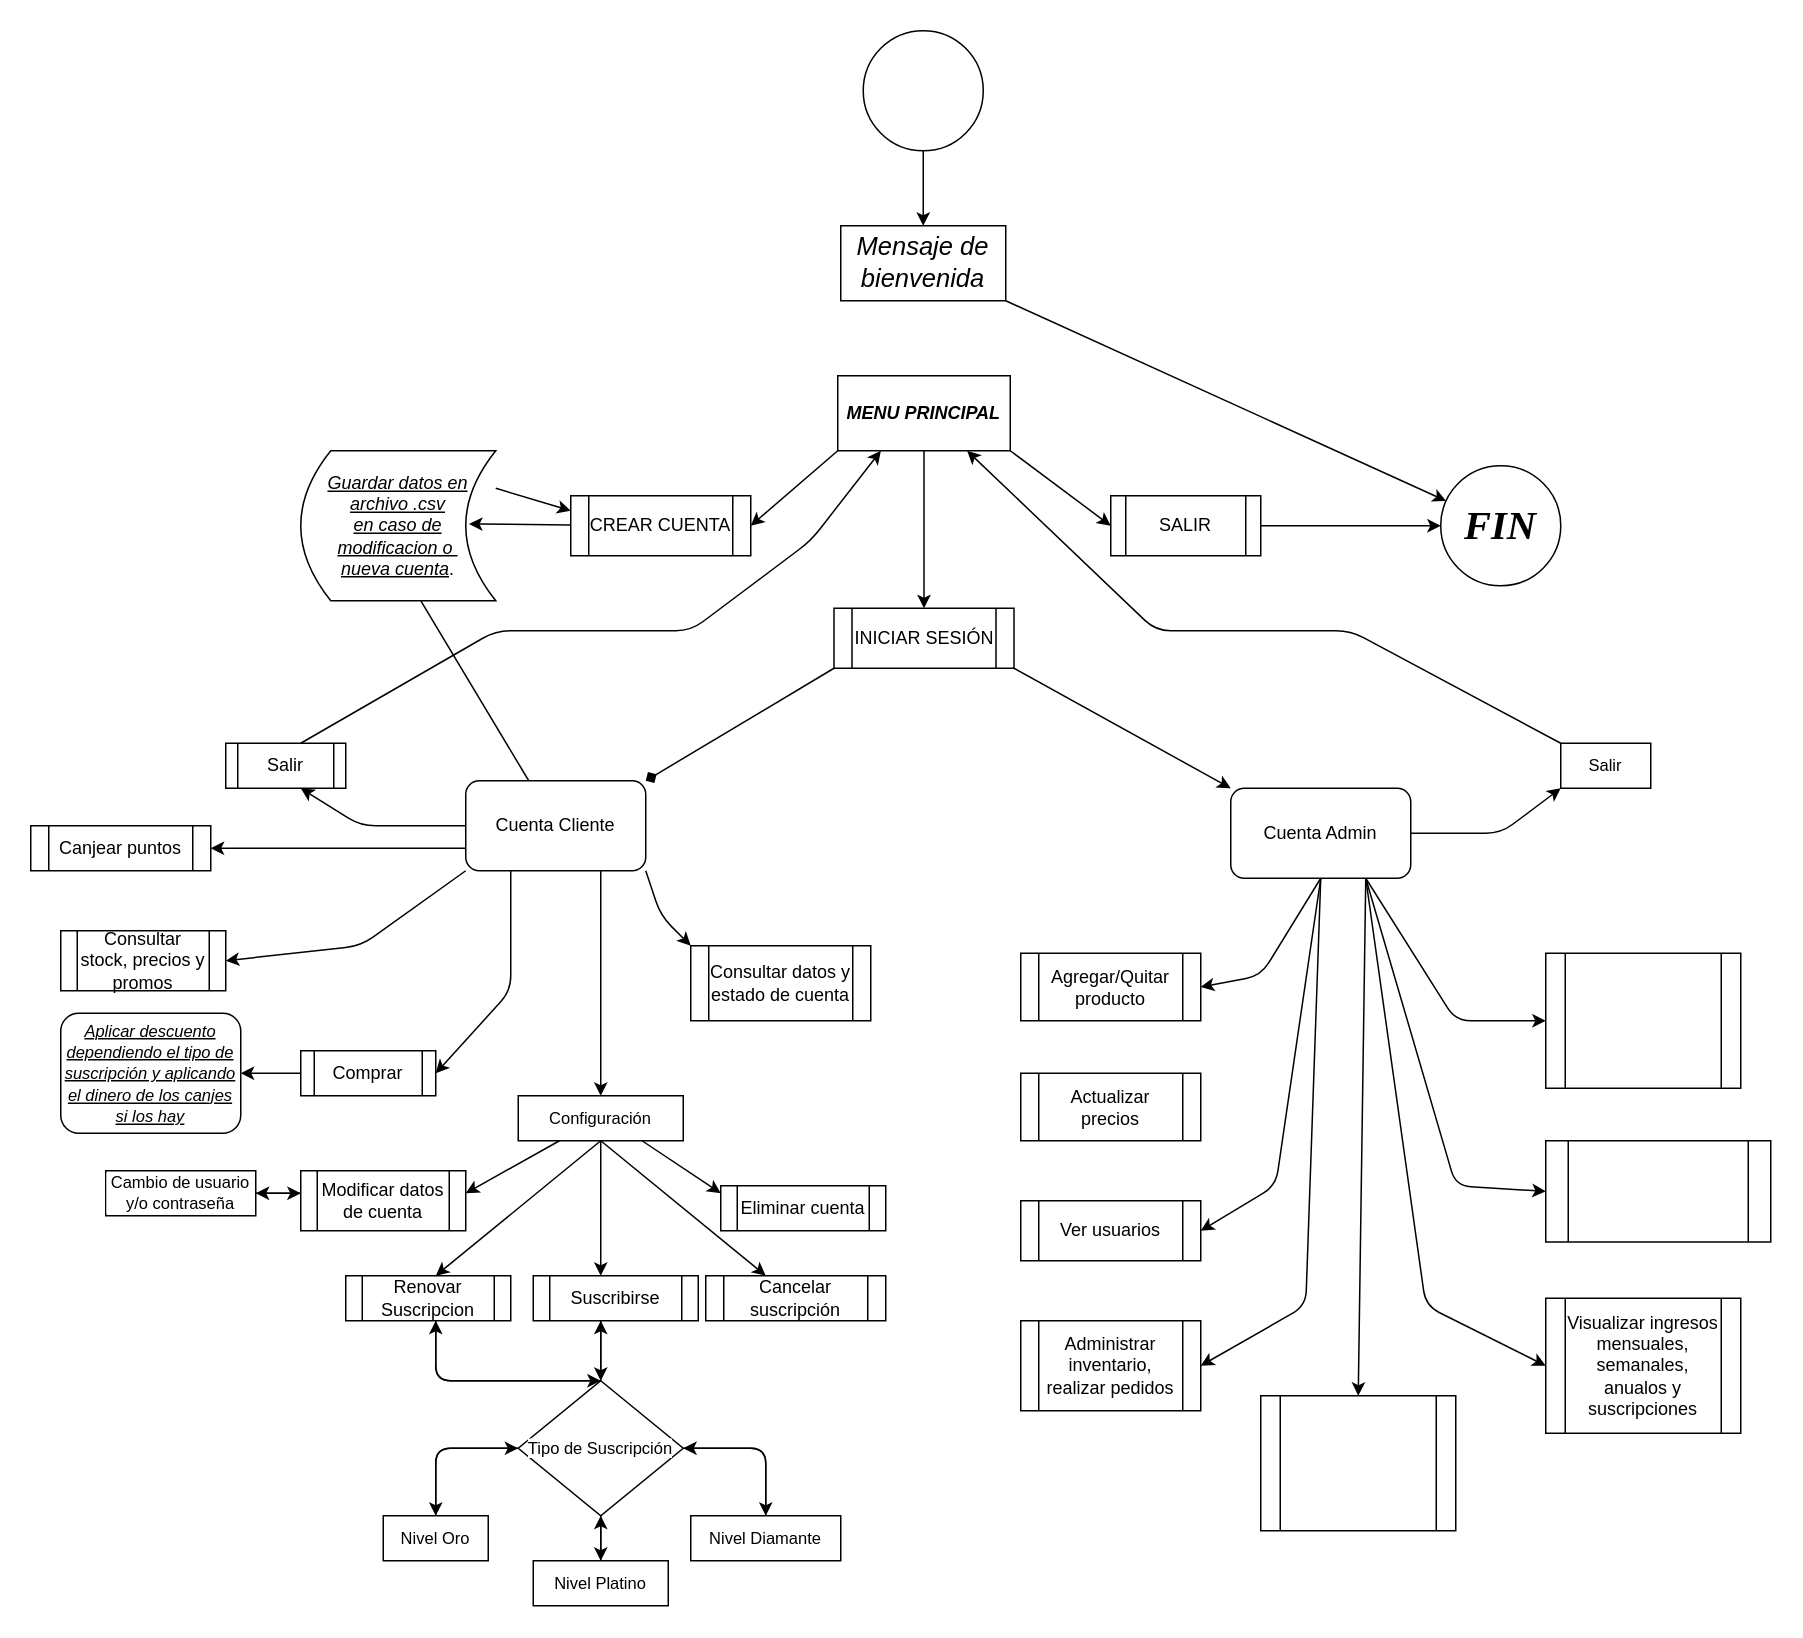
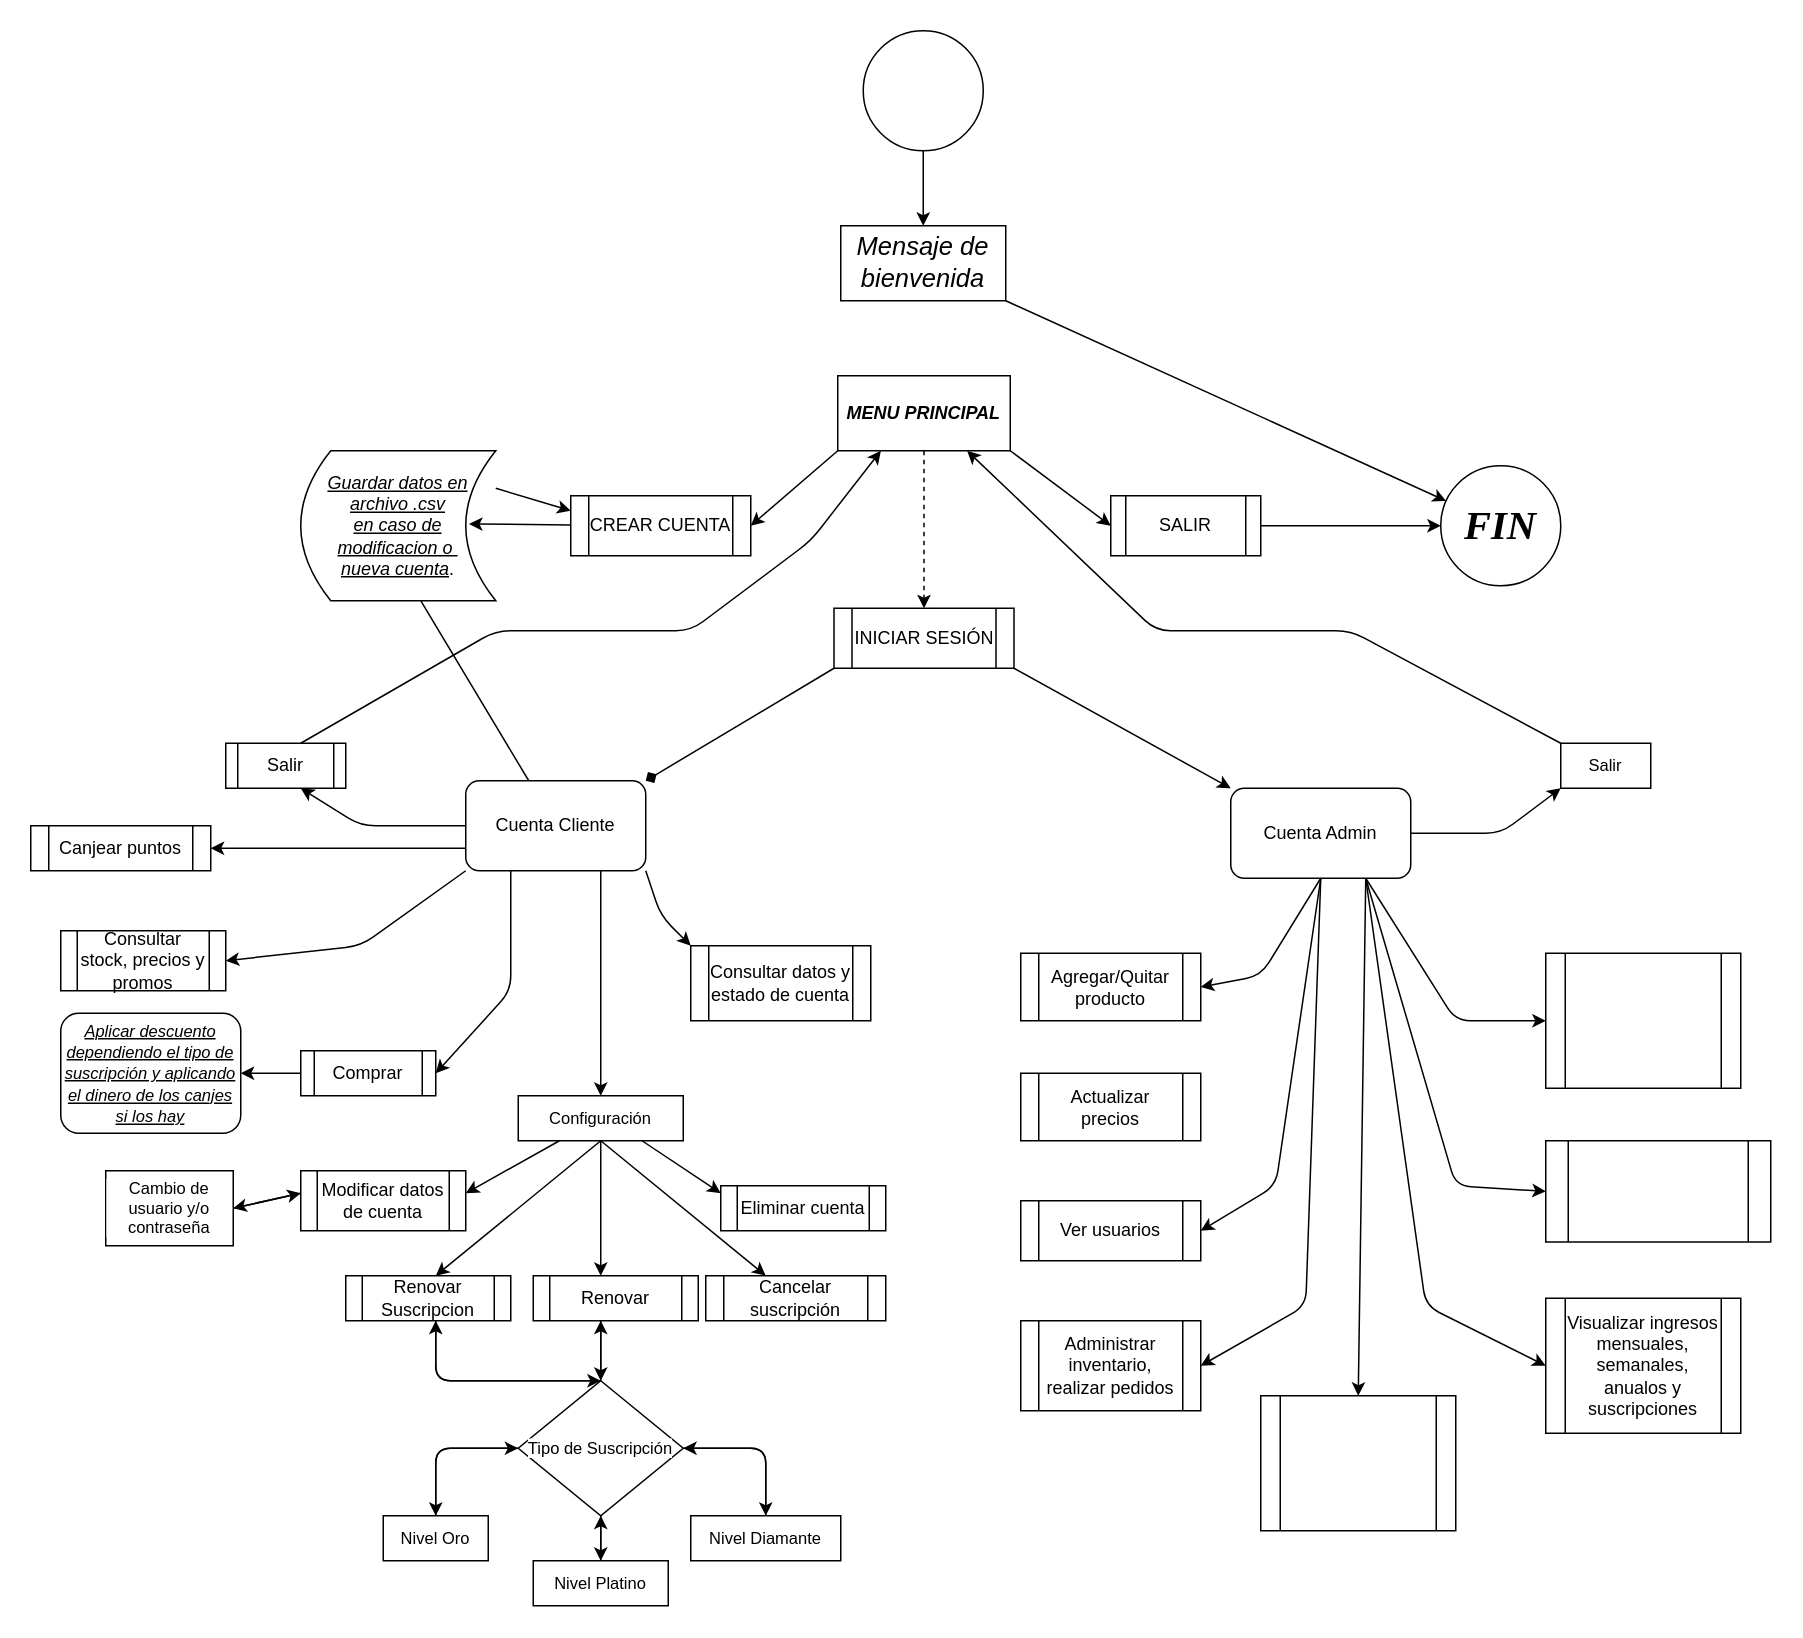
edge "MENU PRINCIPAL" -> "INICIAR SESIÓN": style solid -> dashed
node "Cambio de usuario y/o contraseña": size 150x45 -> 128x75
node "Suscribirse": label "Suscribirse" -> "Renovar"
